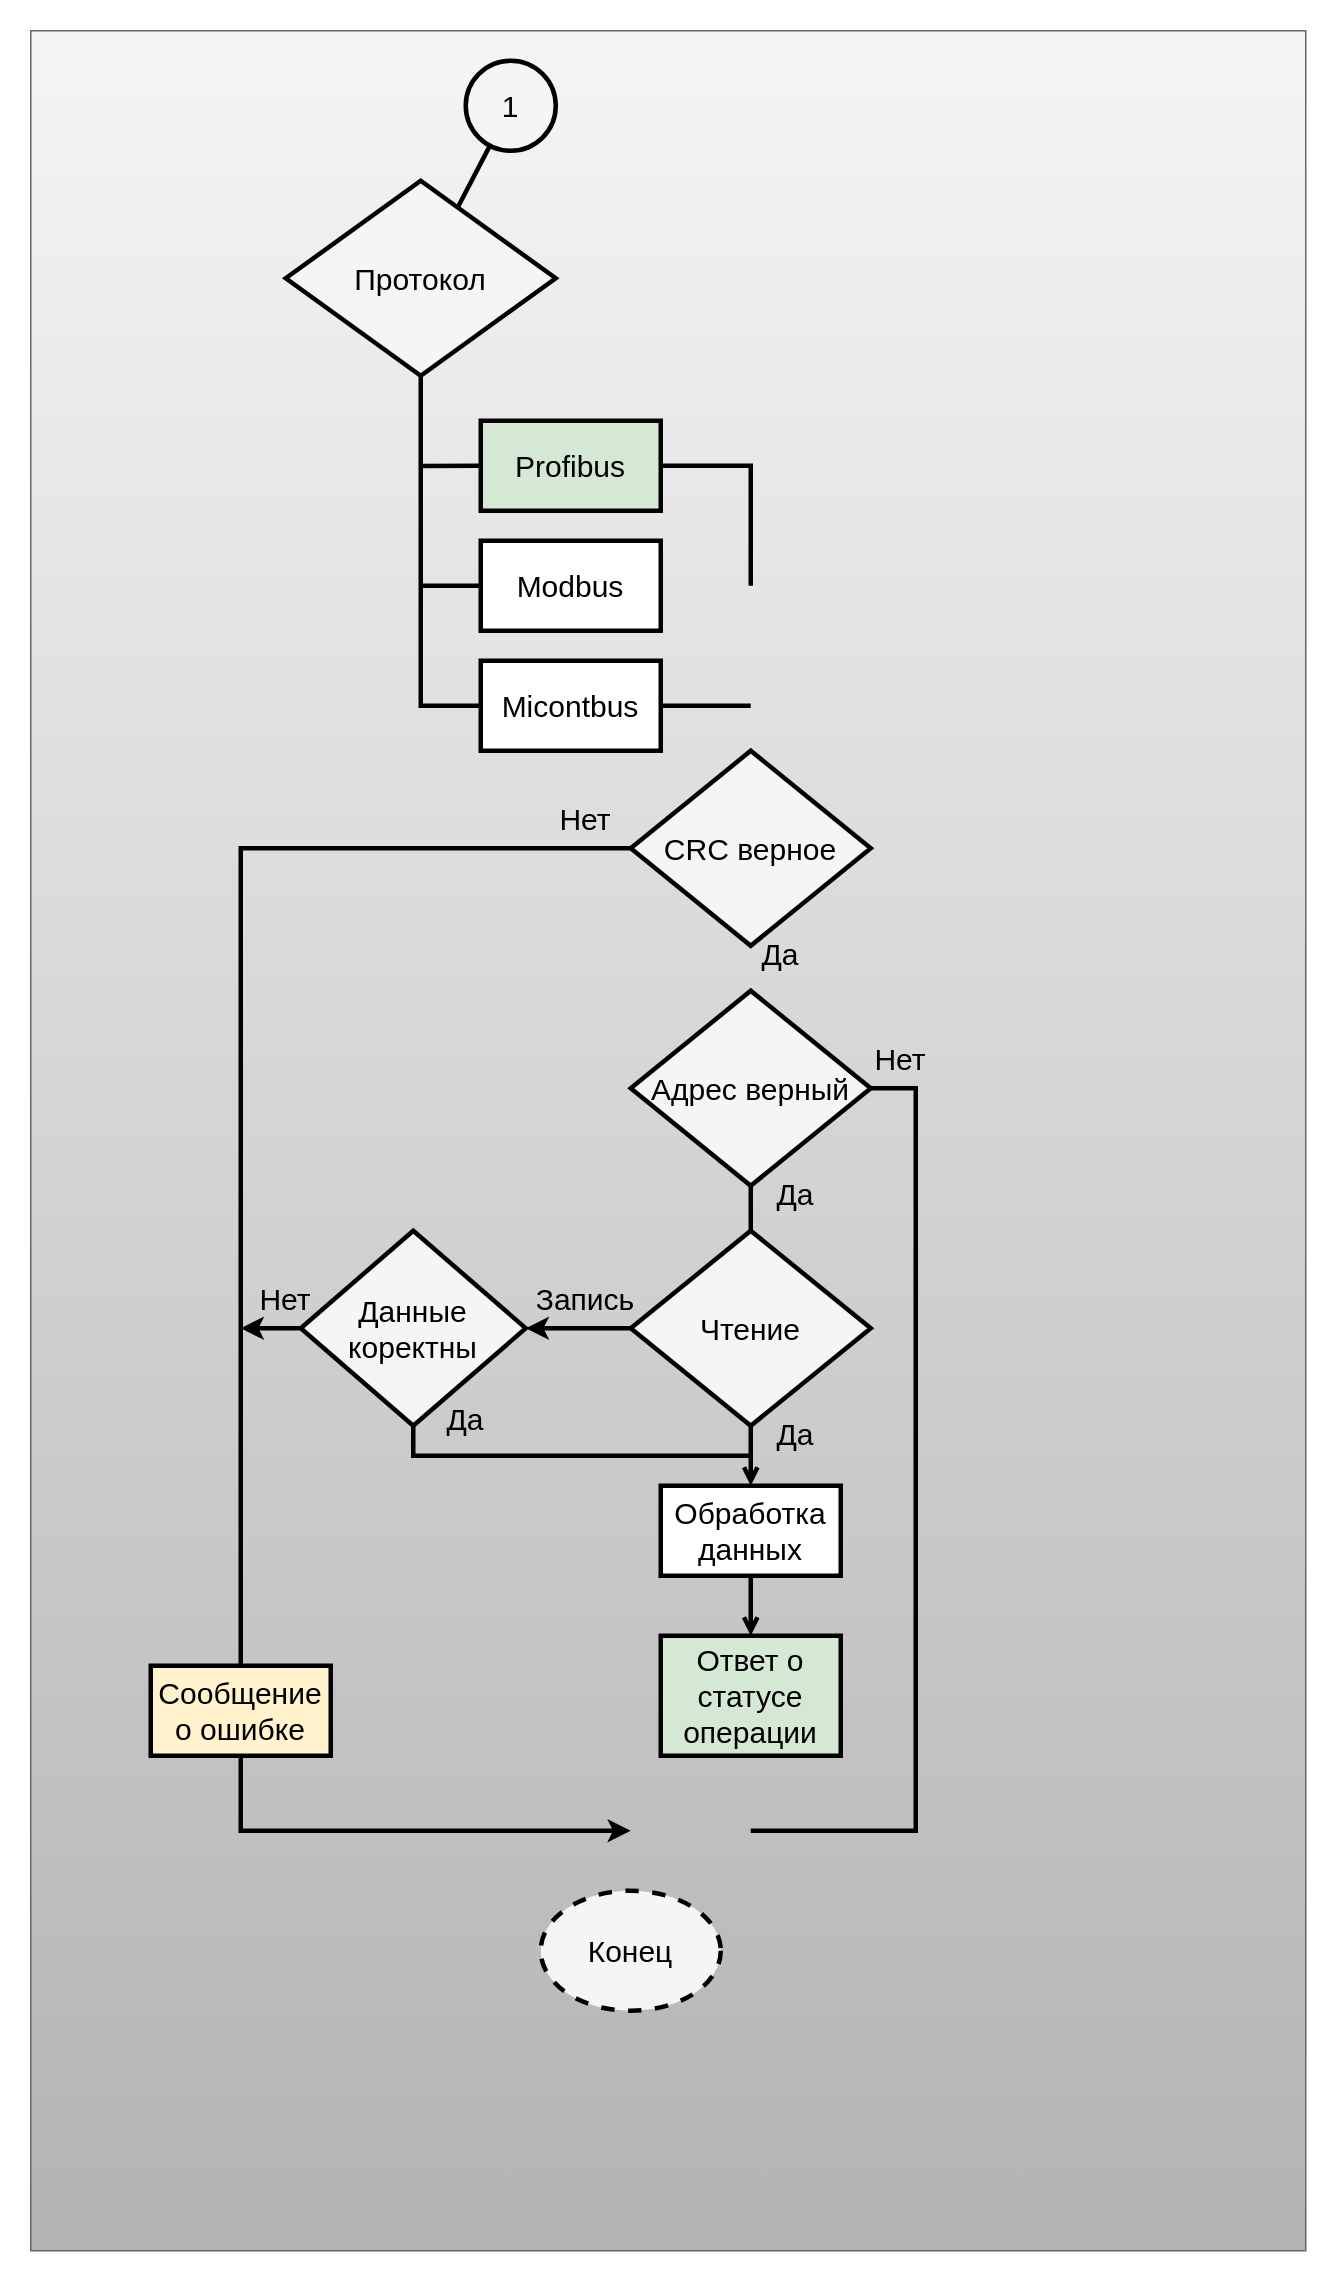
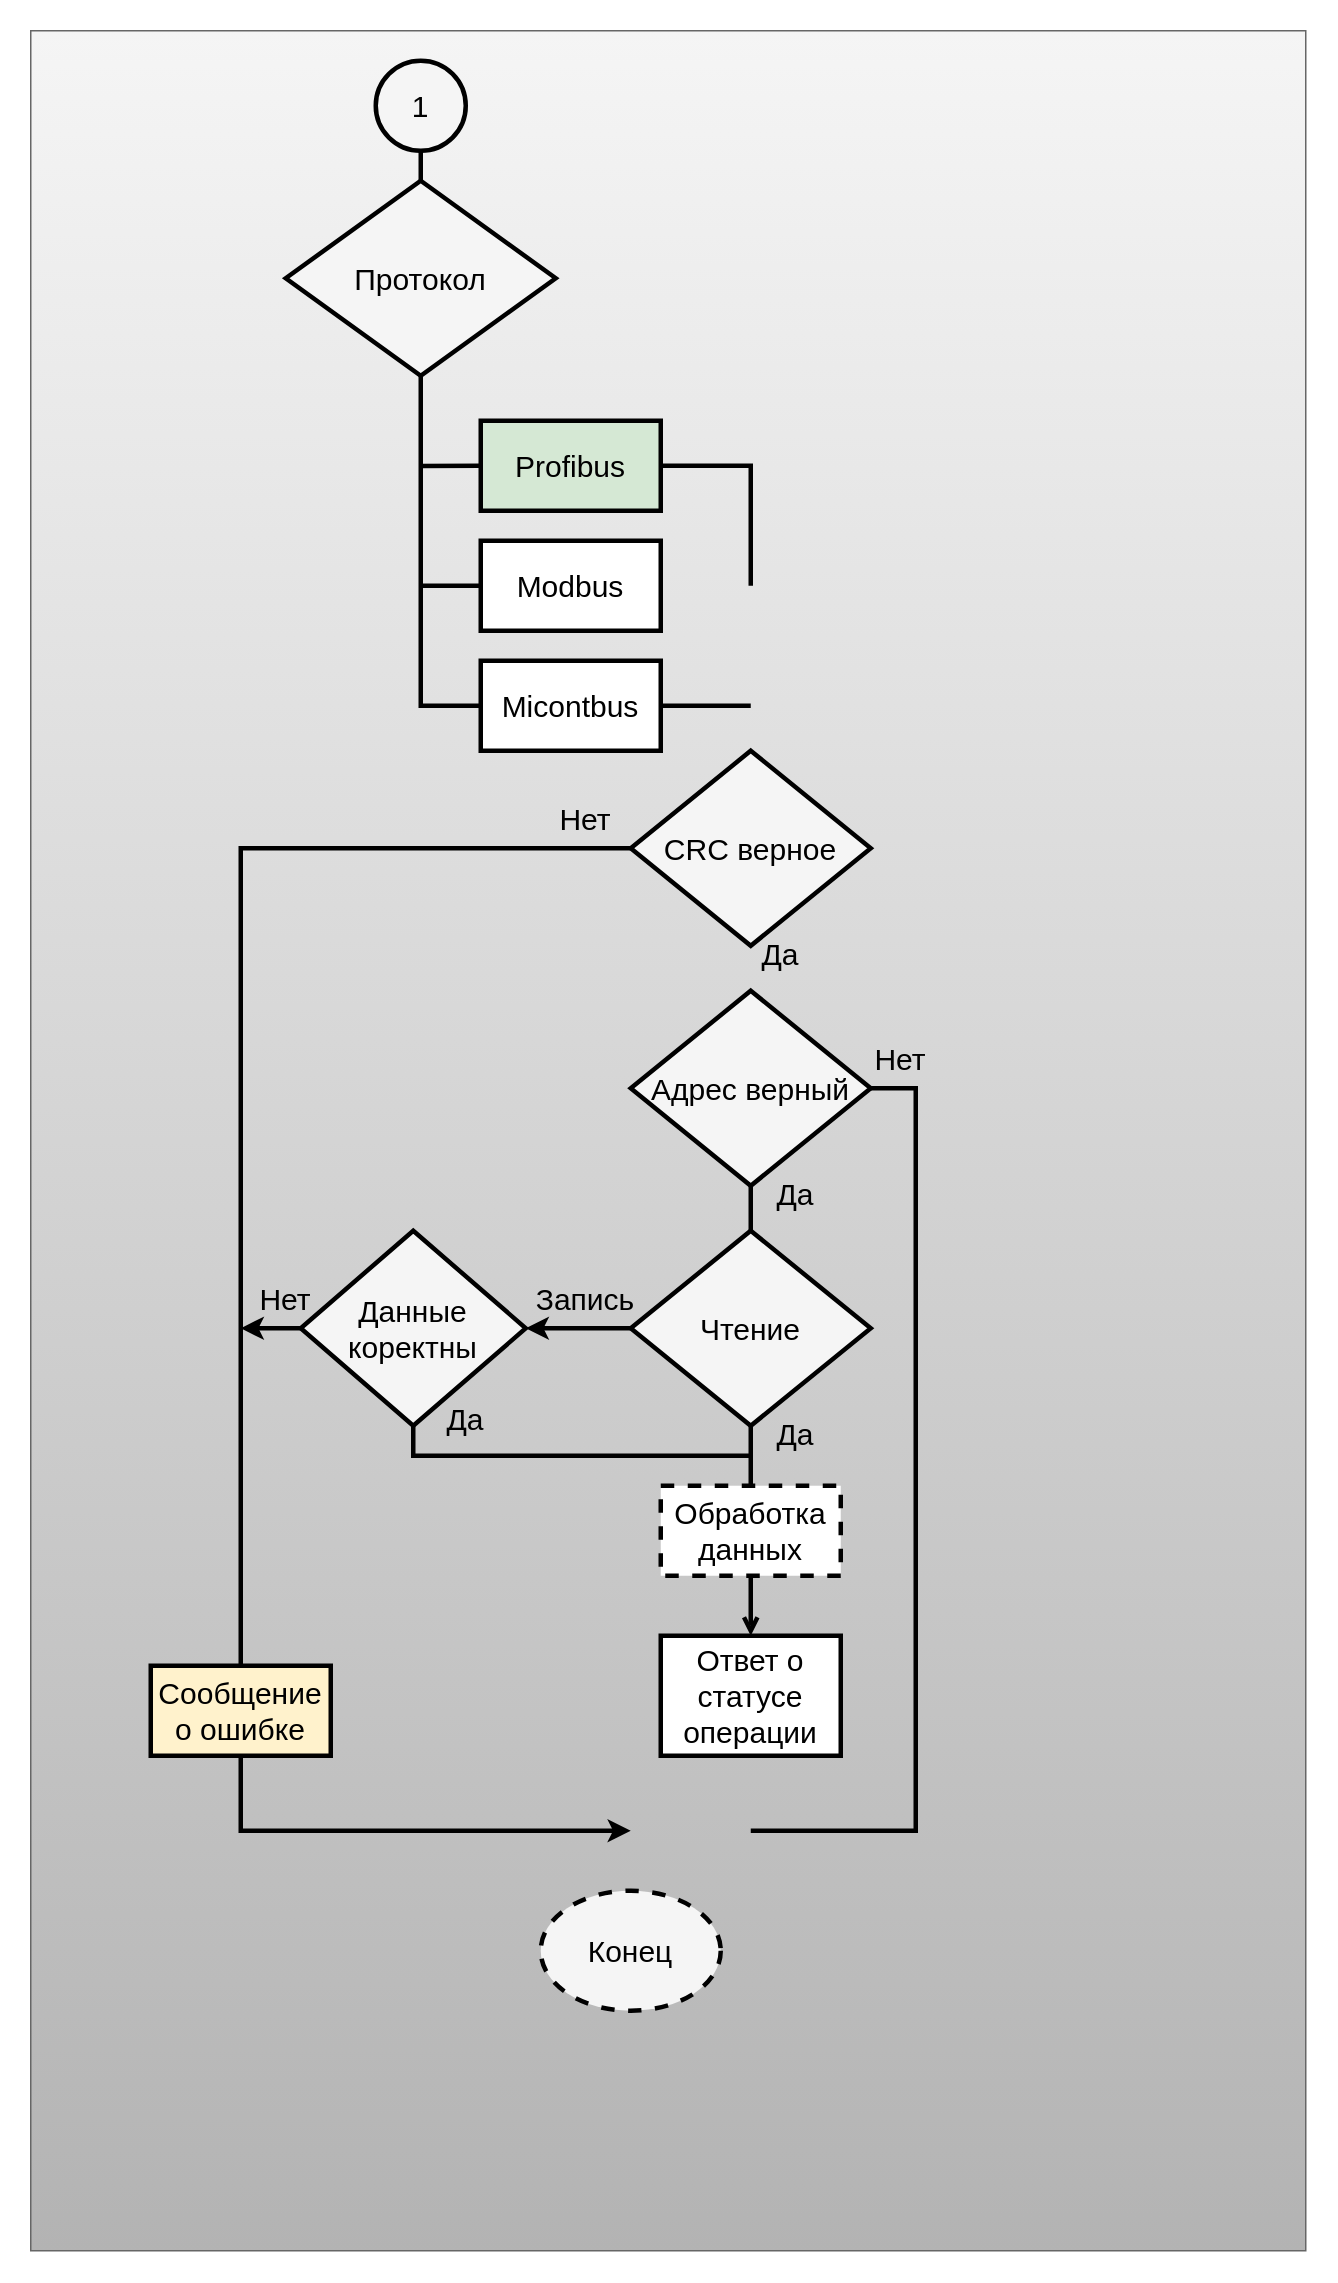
node "1": moved (511, 106) -> (421, 106)
edge "Чтение" -> "Обработка данных": arrowhead open -> none
node "Обработка данных": style solid -> dashed
node "Ответ о статусе операции": fillcolor #d5e8d4 -> #ffffff
